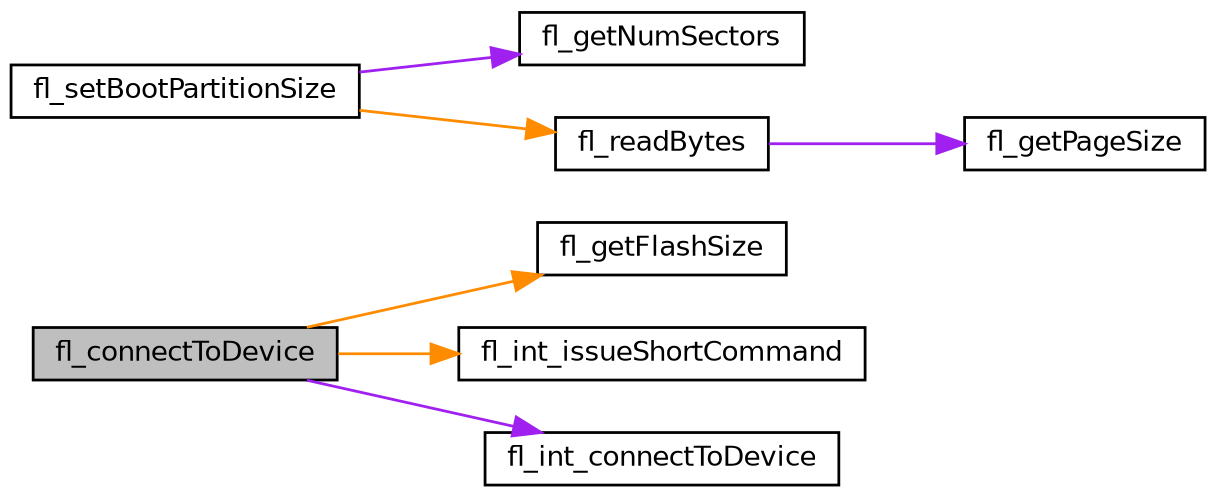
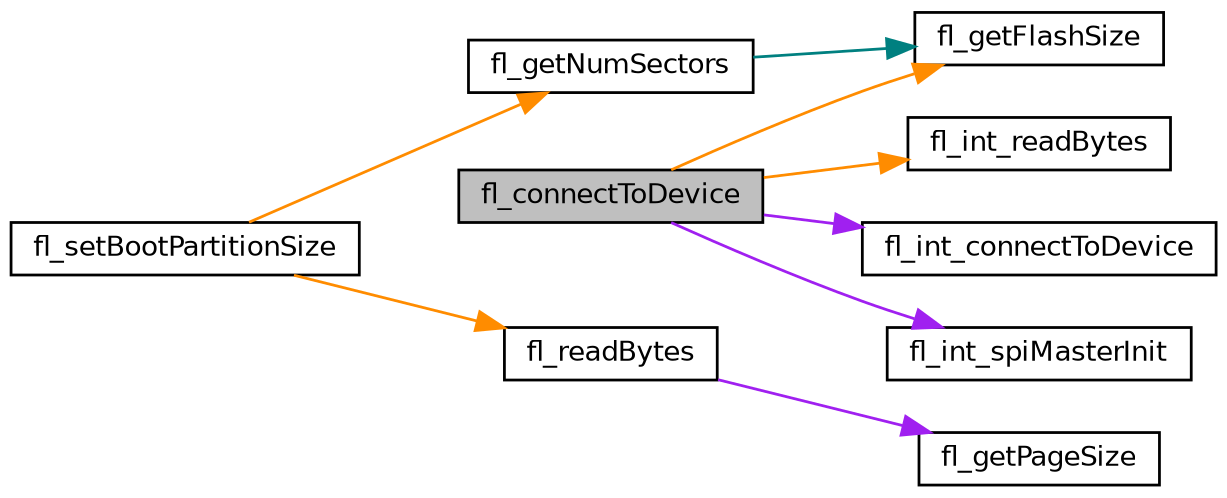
edge "fl_getNumSectors" -> "fl_getFlashSize": added
edge "fl_setBootPartitionSize" -> "fl_getNumSectors": color purple -> darkorange
node "fl_int_issueShortCommand": label "fl_int_issueShortCommand" -> "fl_int_readBytes"
node "fl_int_spiMasterInit": added
